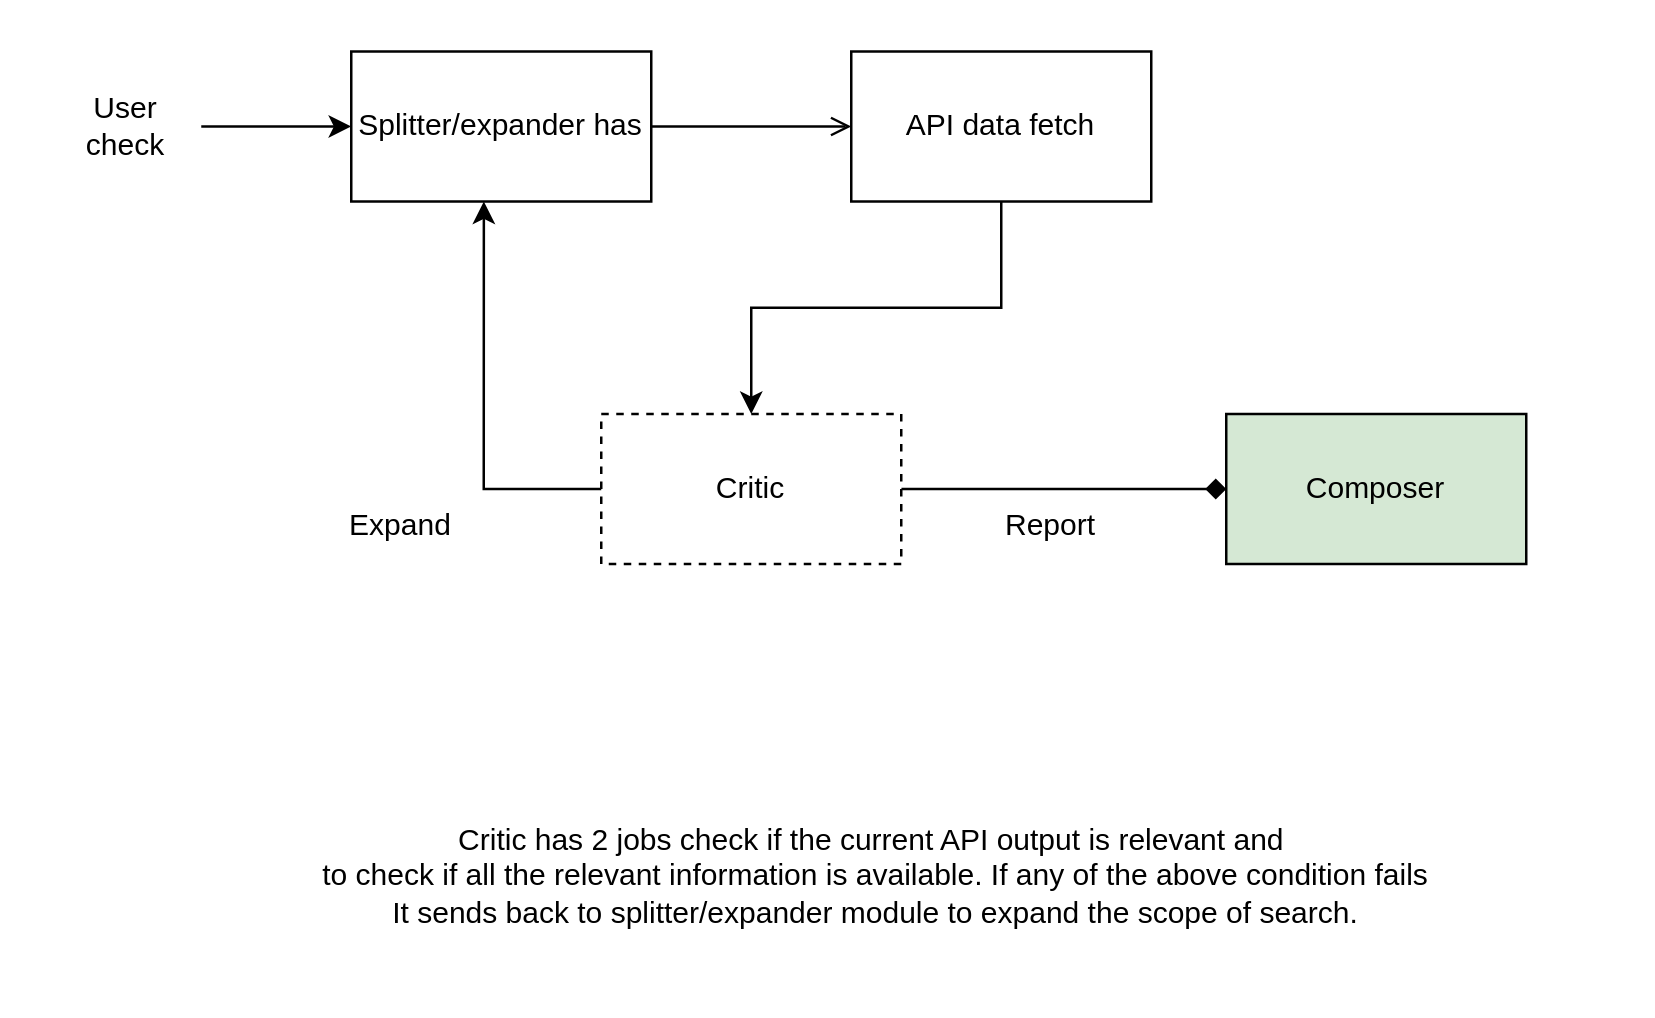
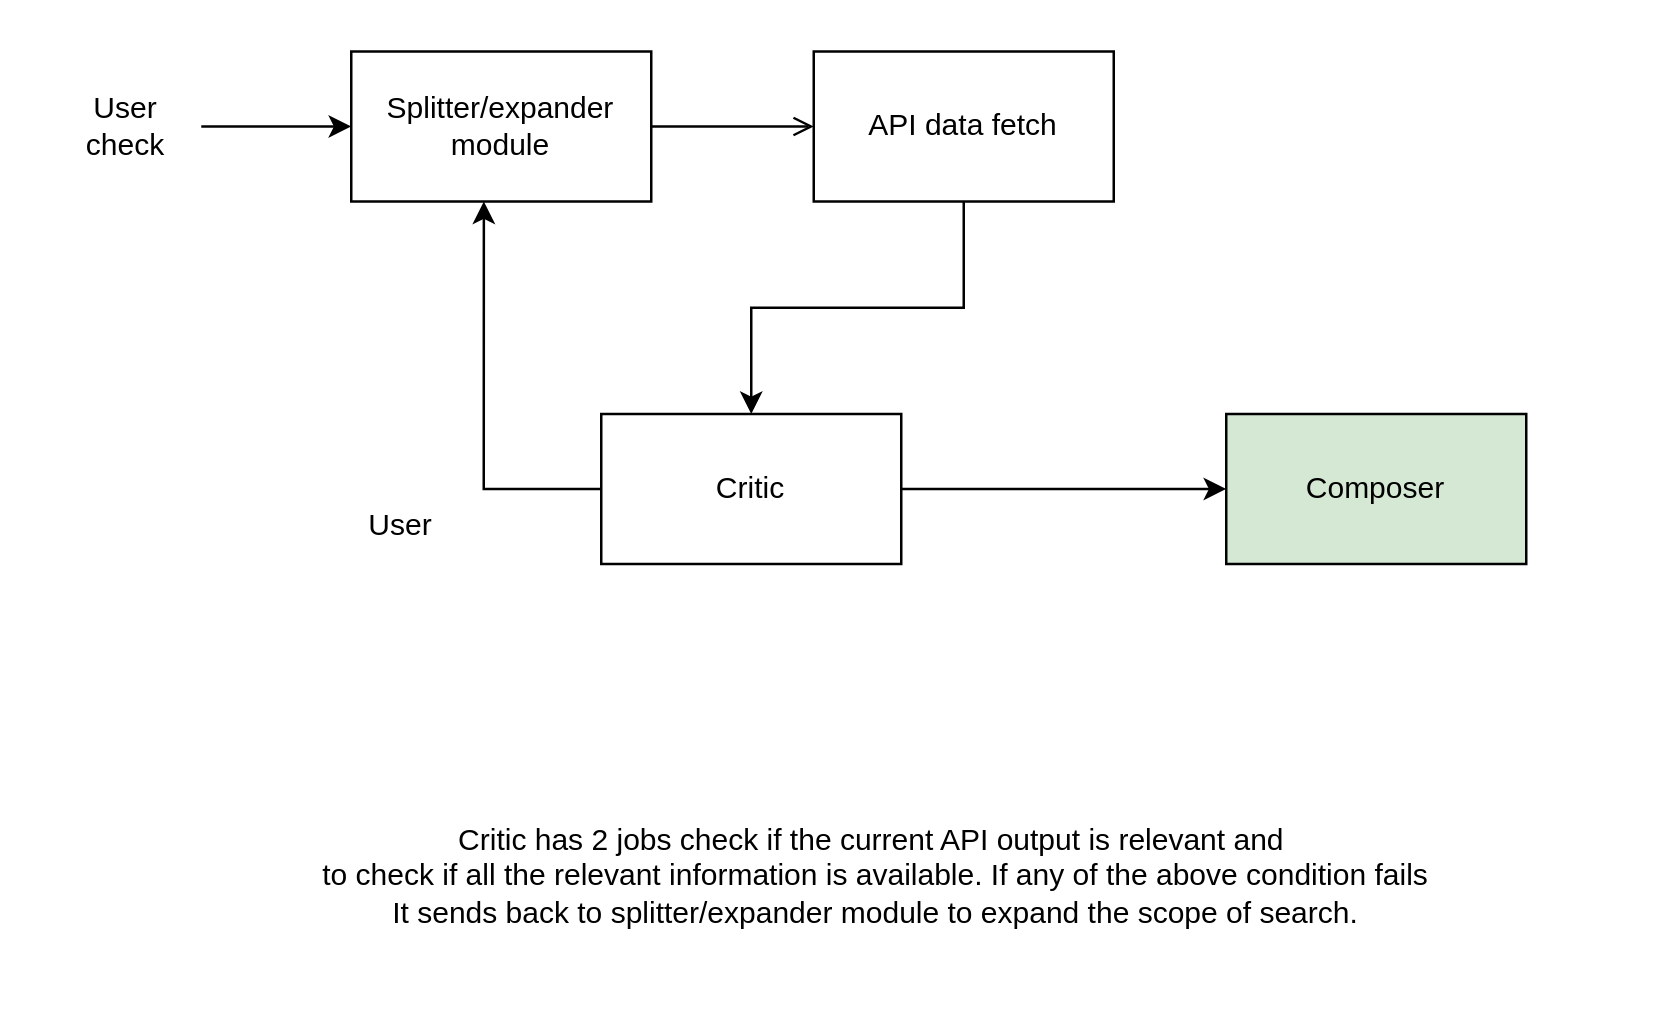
node "Splitter/expander has": label "Splitter/expander has" -> "Splitter/expander module"
node "API data fetch": moved (1001, 126) -> (964, 126)
node "Critic": style dashed -> solid
edge "Critic" -> "Composer": arrowhead diamond -> classic
node "Expand": label "Expand" -> "User"
node "Report": removed
